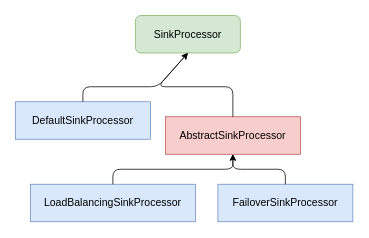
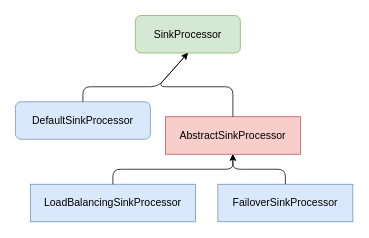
node "DefaultSinkProcessor": shape rectangle -> rounded rectangle
